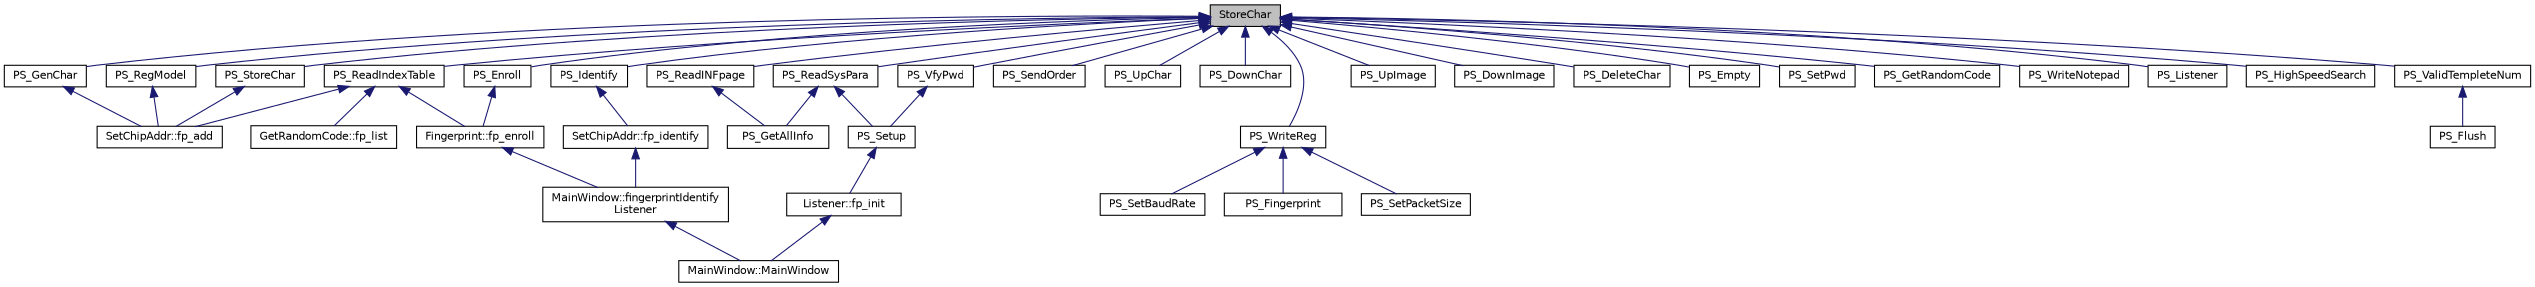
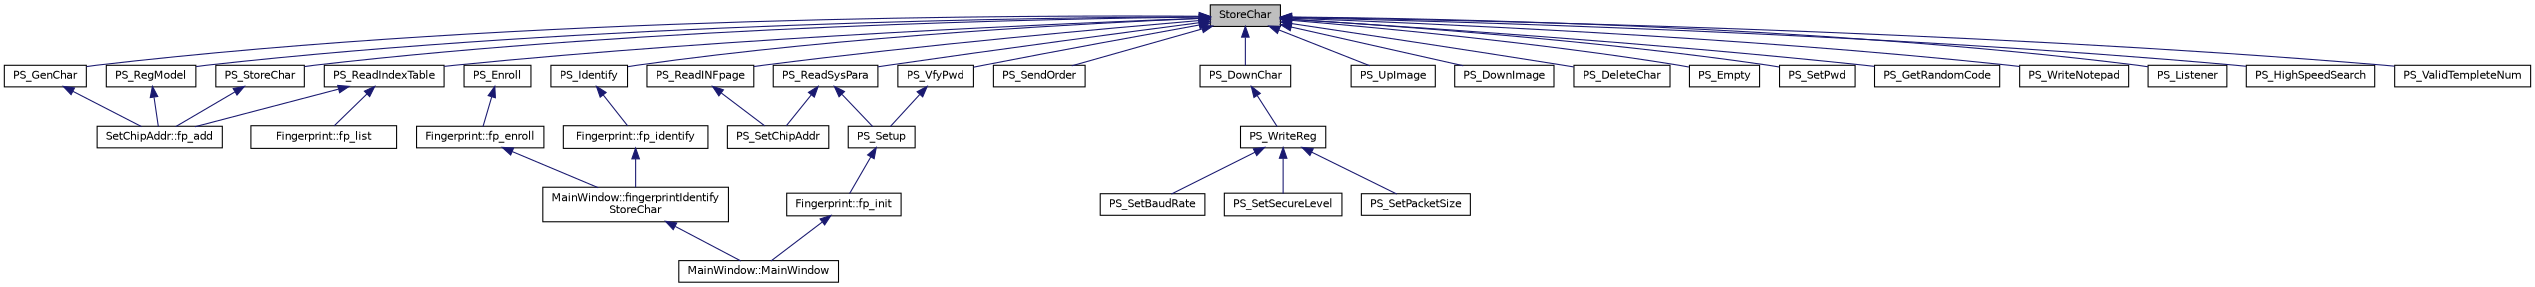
edge "PS_Enroll" -> "StoreChar": removed
edge "PS_WriteReg" -> "StoreChar": now "PS_WriteReg" -> "PS_DownChar"
node "PS_UpChar": removed
edge "Fingerprint::fp_enroll" -> "PS_ReadIndexTable": removed
node "GetRandomCode::fp_list": label "GetRandomCode::fp_list" -> "Fingerprint::fp_list"
node "SetChipAddr::fp_identify": label "SetChipAddr::fp_identify" -> "Fingerprint::fp_identify"
node "PS_GetAllInfo": label "PS_GetAllInfo" -> "PS_SetChipAddr"
node "PS_Flush": removed
node "MainWindow::fingerprintIdentify Listener": label "MainWindow::fingerprintIdentify Listener" -> "MainWindow::fingerprintIdentify StoreChar"
node "Listener::fp_init": label "Listener::fp_init" -> "Fingerprint::fp_init"
node "PS_Fingerprint": label "PS_Fingerprint" -> "PS_SetSecureLevel"
